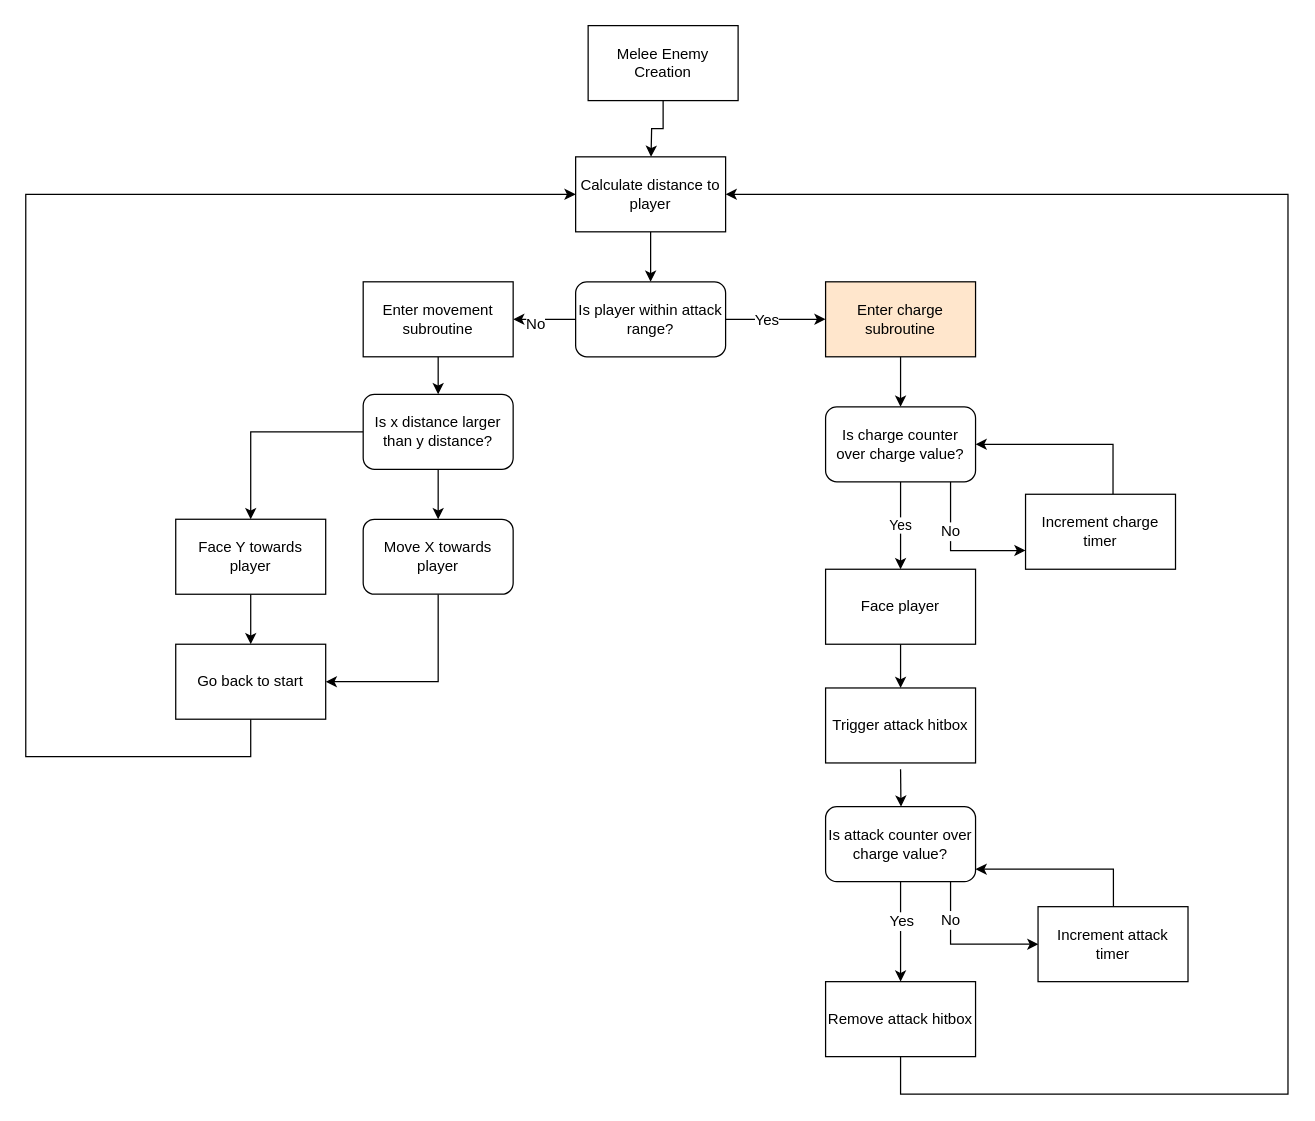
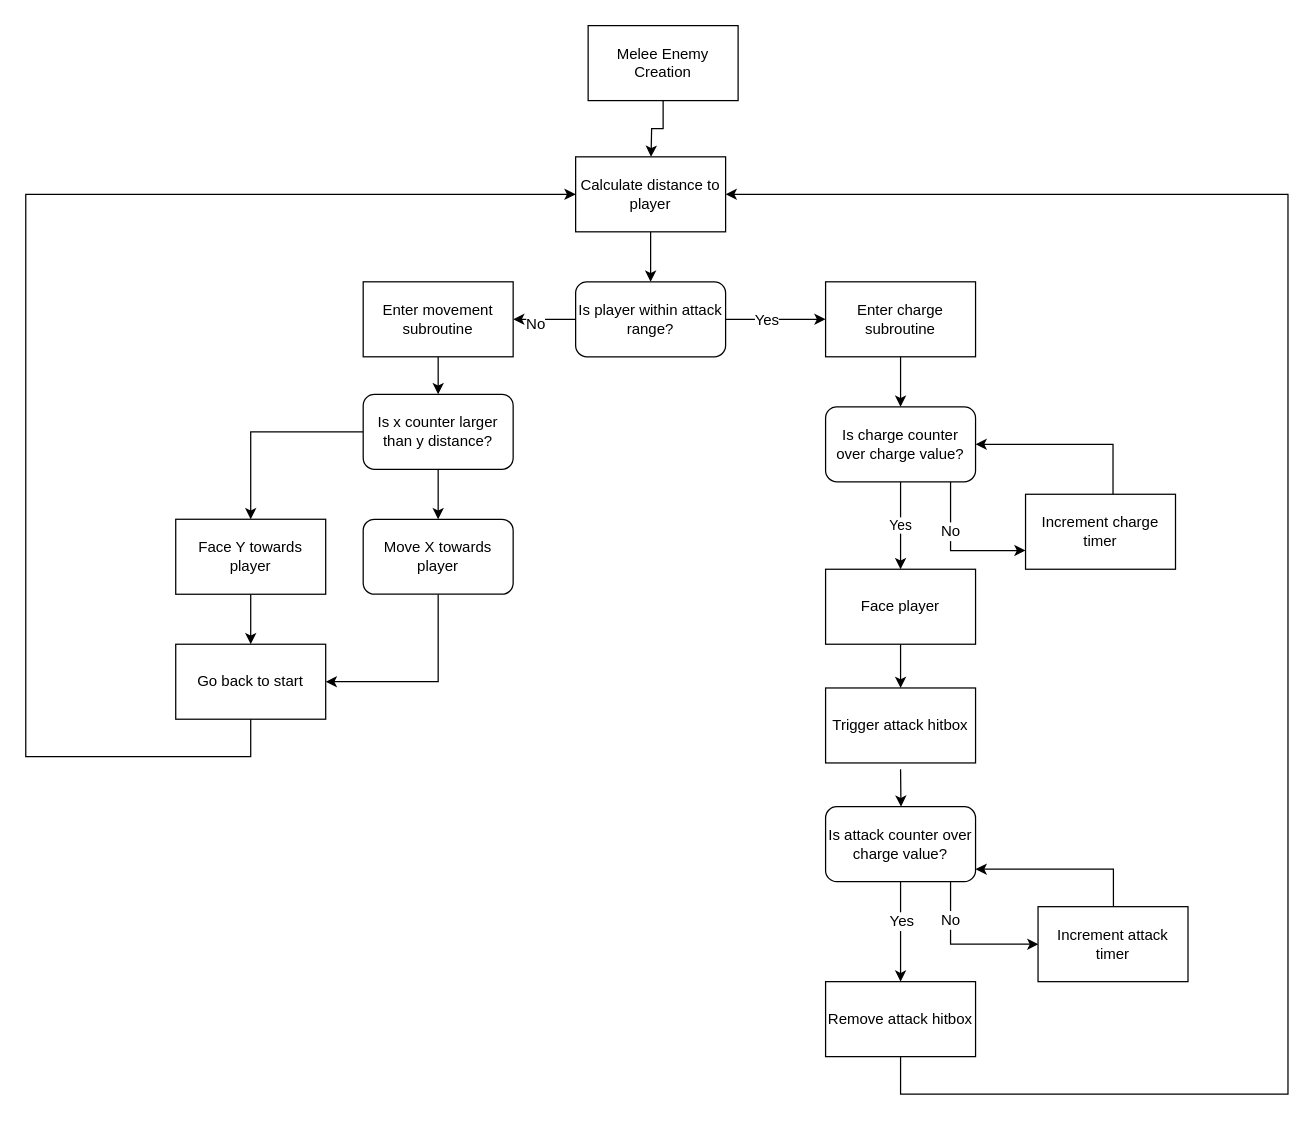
node "Enter charge subroutine": fillcolor #ffe6cc -> #ffffff
node "Is x distance larger than y distance?": label "Is x distance larger than y distance?" -> "Is x counter larger than y distance?"
